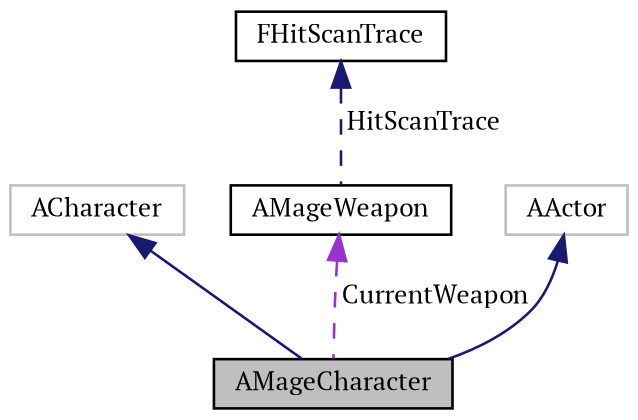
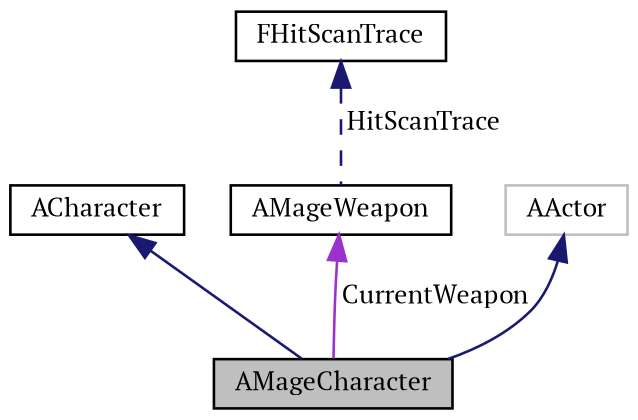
node "ACharacter": color grey75 -> black
edge "AMageCharacter" -> "AMageWeapon": style dashed -> solid
